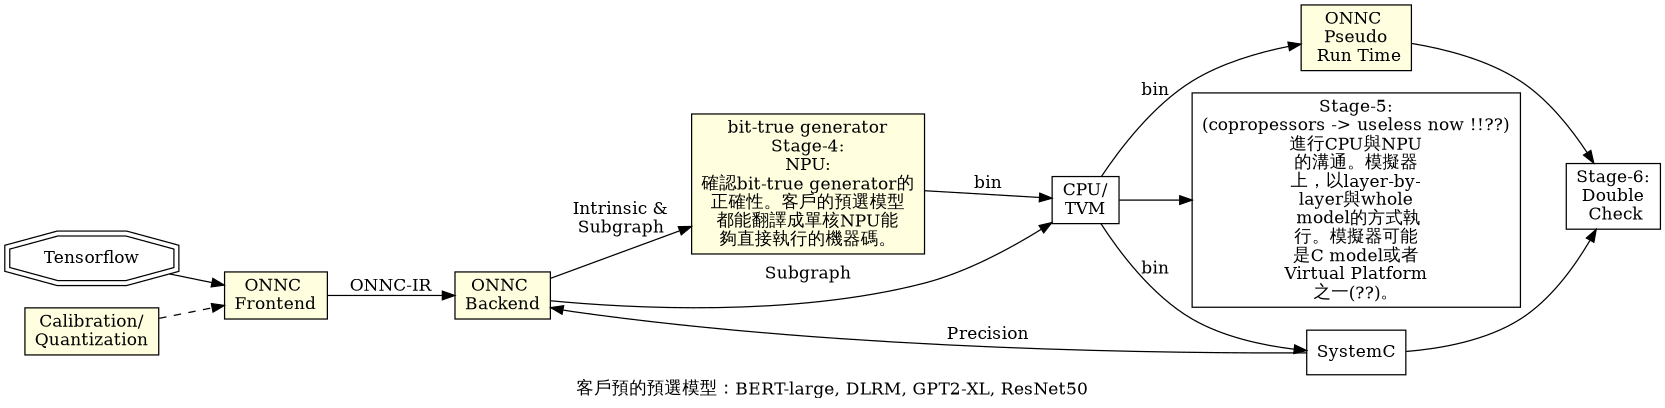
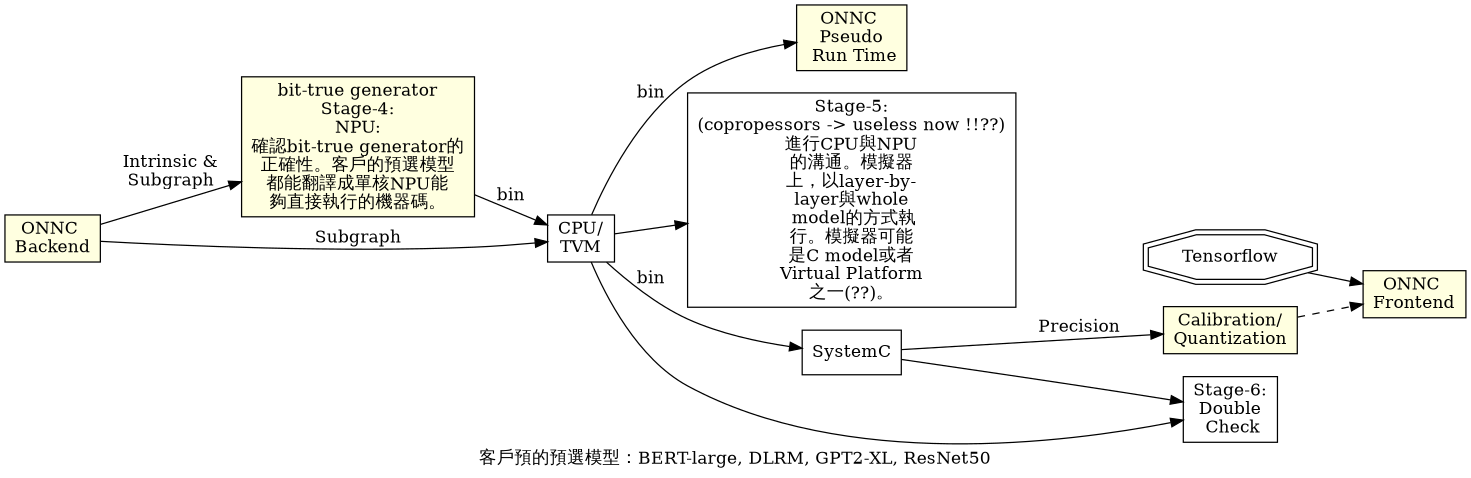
edge "ONNC Pseudo Run Time" -> "Stage-6: Double Check": now "CPU/ TVM" -> "Stage-6: Double Check"
edge "ONNC Frontend" -> "ONNC Backend": removed, label "ONNC-IR"
edge "SystemC" -> "ONNC Backend": now "SystemC" -> "Calibration/ Quantization"
